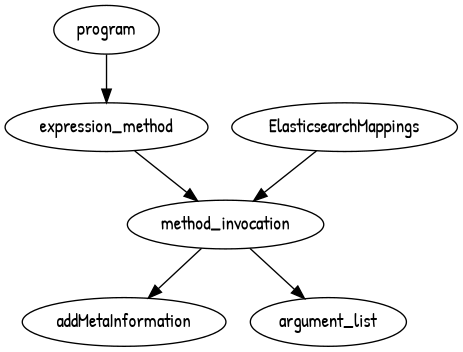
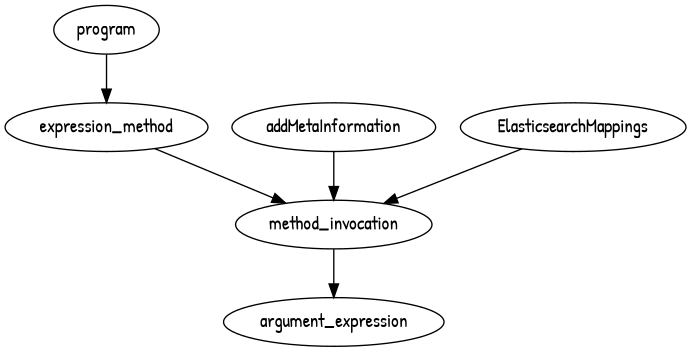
edge "method_invocation" -> "addMetaInformation": reversed
node "argument_list": label "argument_list" -> "argument_expression"
